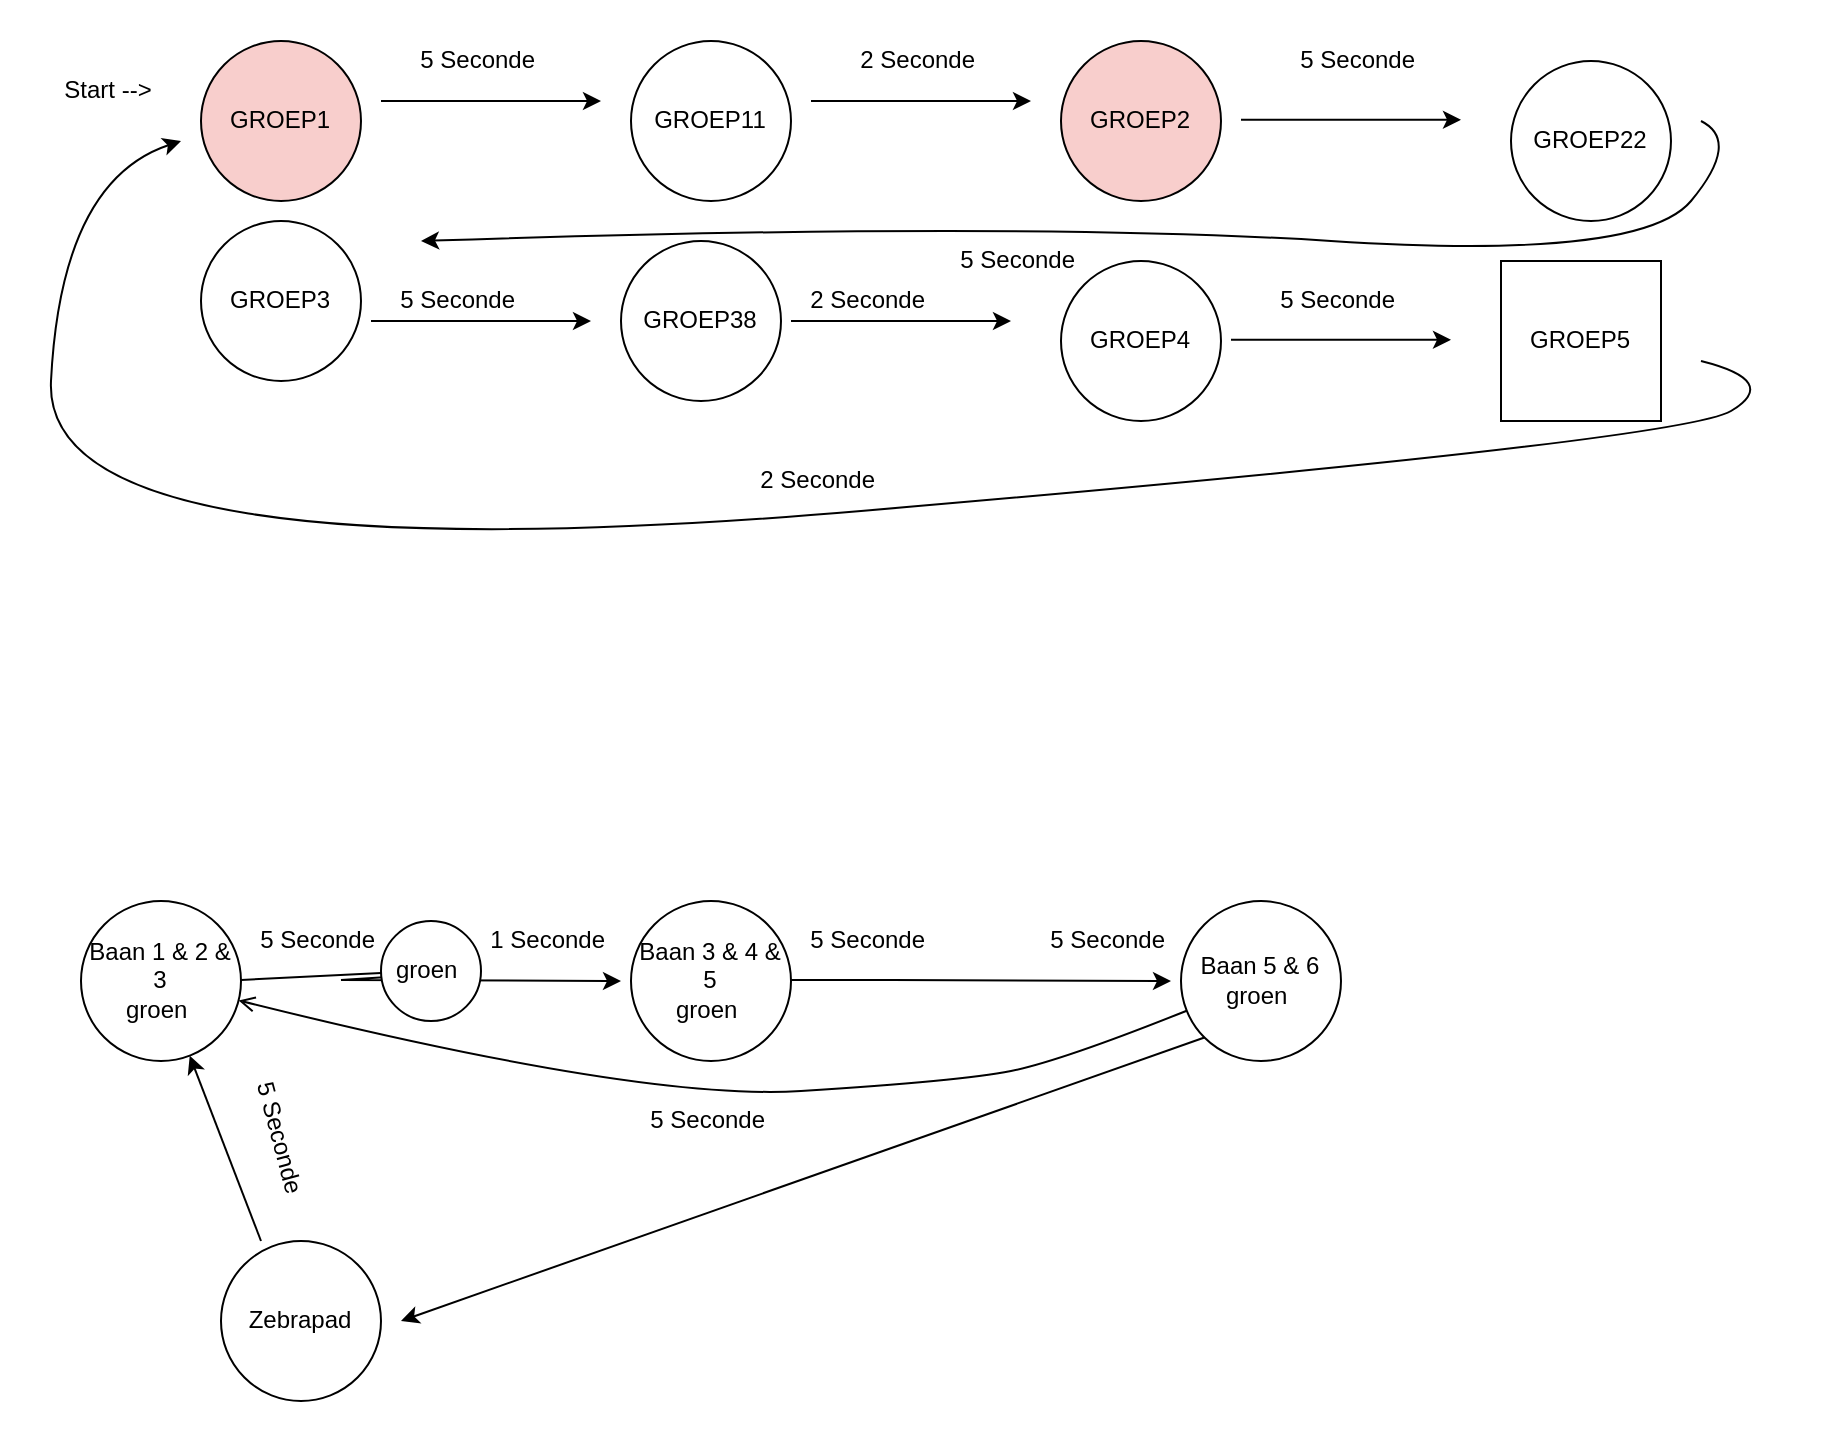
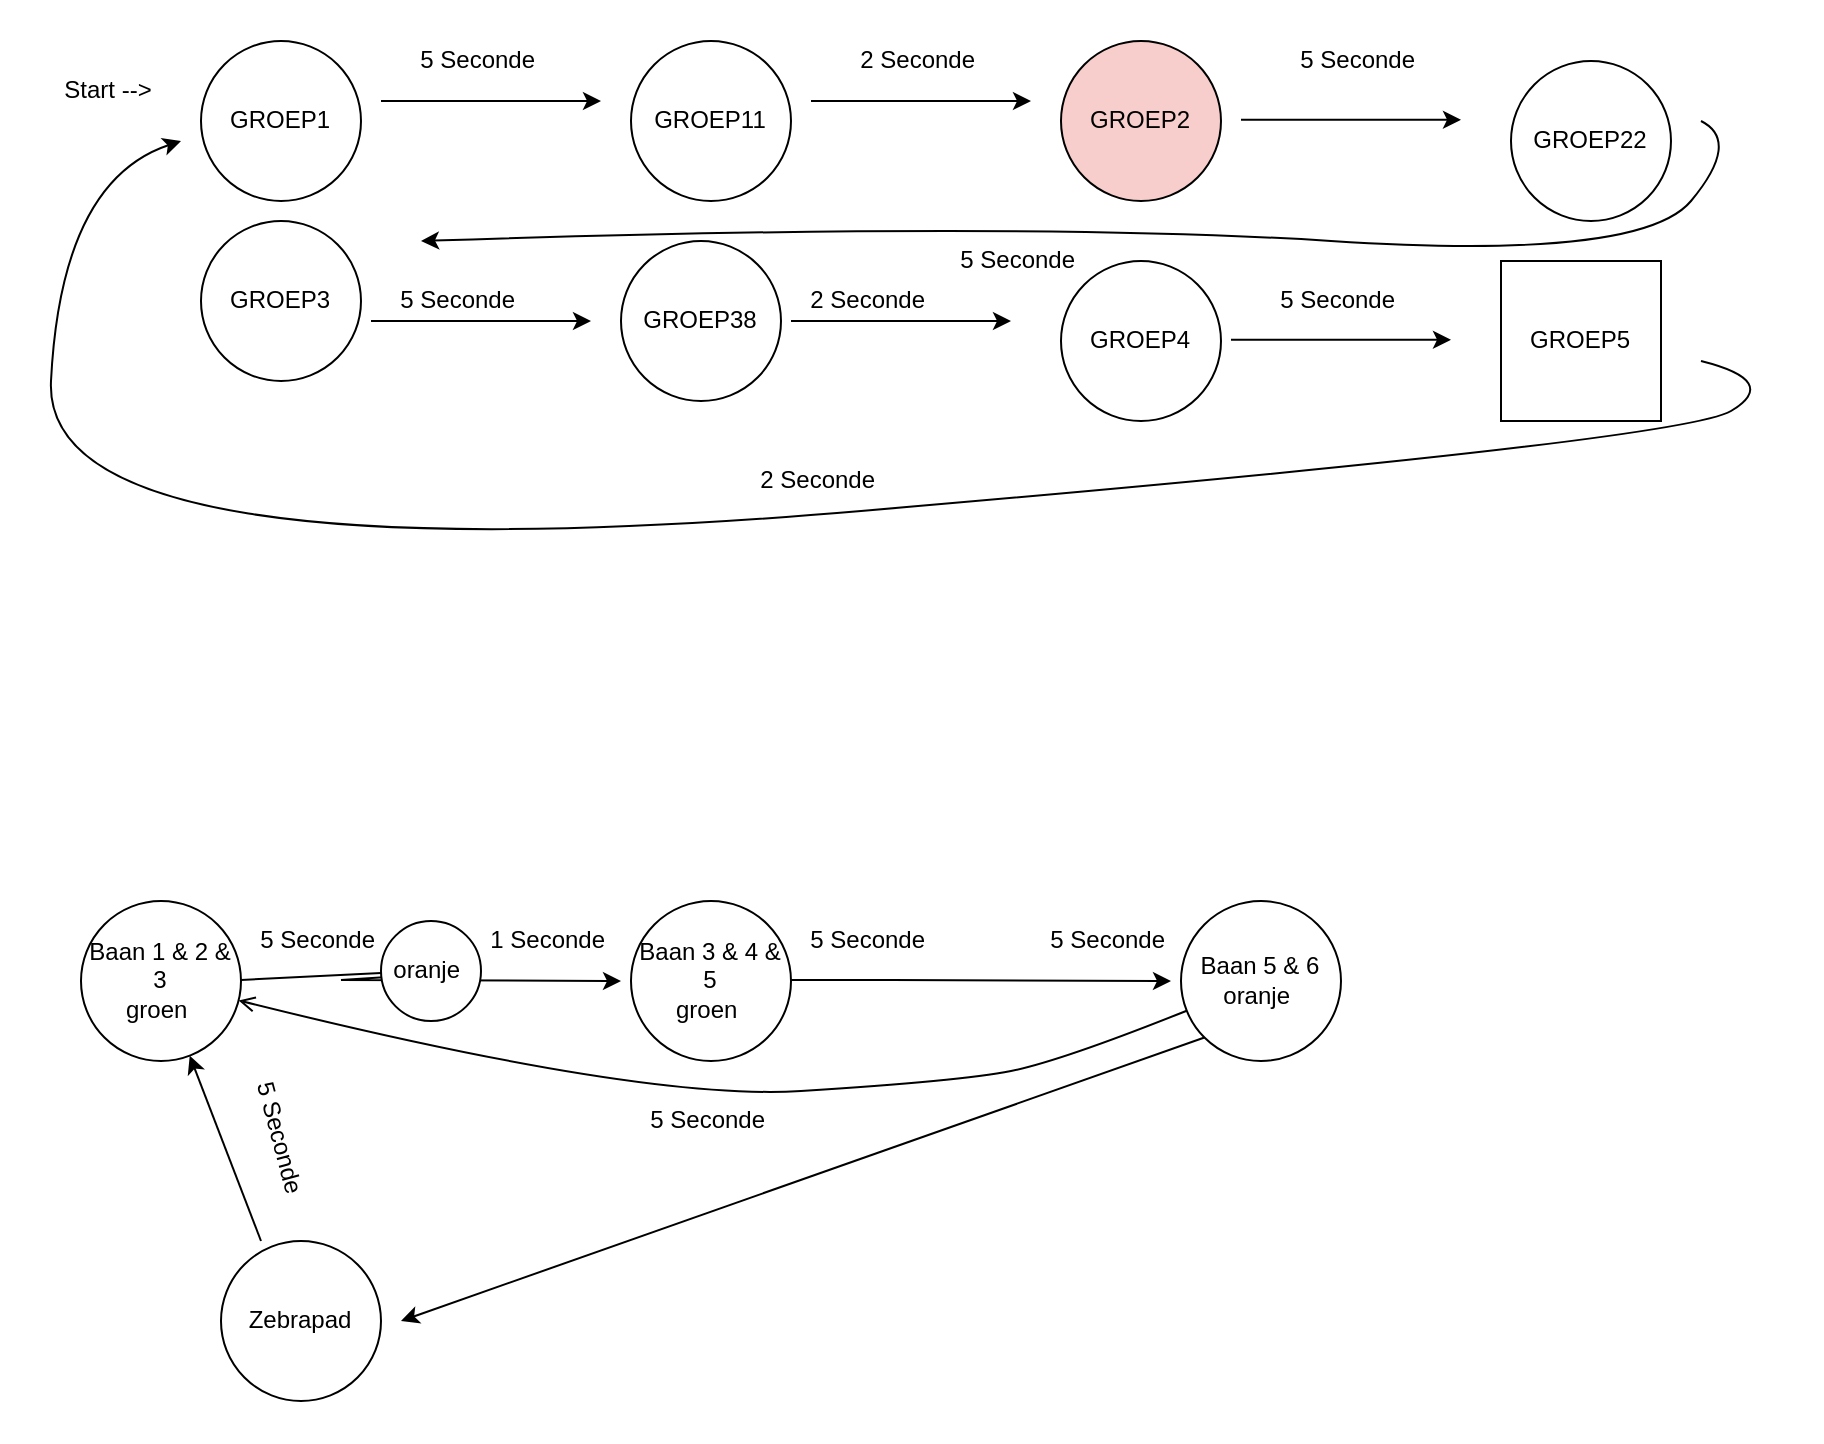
node "GROEP1": fillcolor #f8cecc -> #ffffff
node "groen": label "groen" -> "oranje"
node "Baan 5 & 6 groen": label "Baan 5 & 6 groen" -> "Baan 5 & 6 oranje"
